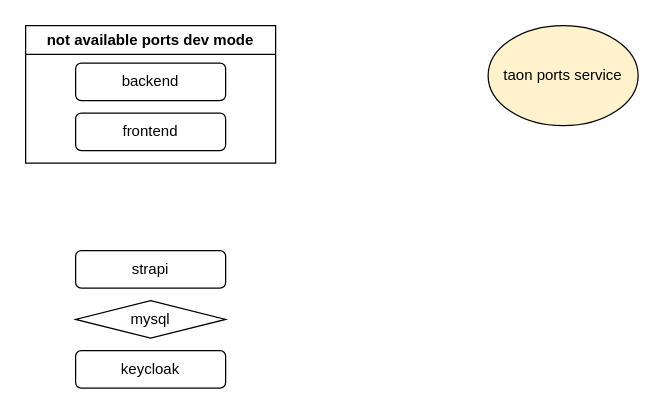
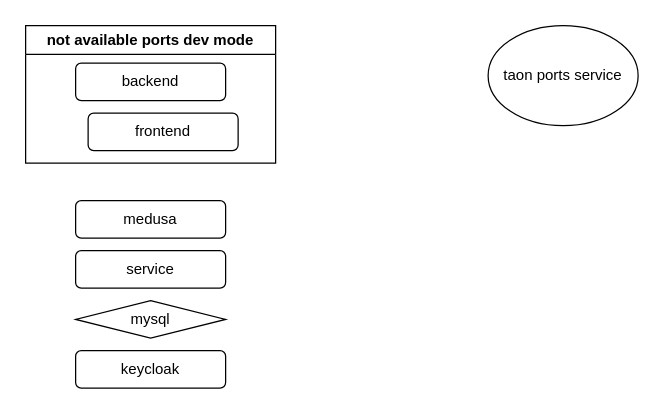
node "taon ports service": fillcolor #fff2cc -> #ffffff
node "frontend": moved (151, 132) -> (163, 132)
node "medusa": added
node "strapi": label "strapi" -> "service"
